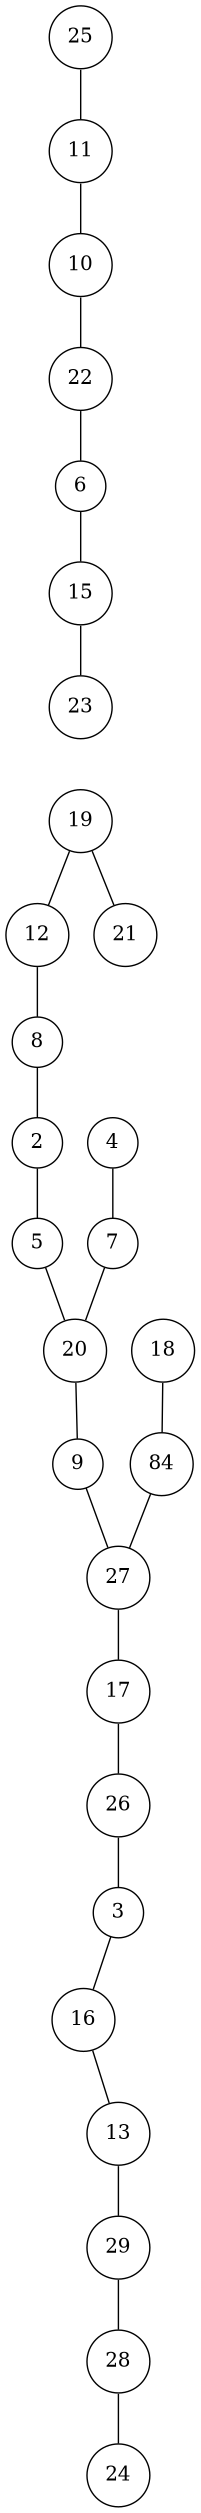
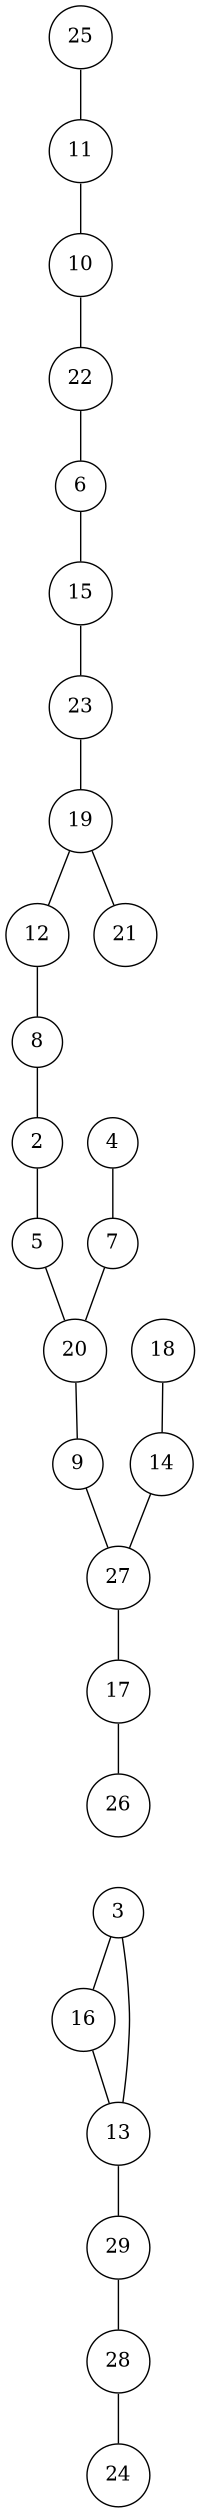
edge "23" -- "19": added
node "84": label "84" -> "14"
edge "26" -- "3": now "13" -- "3"
